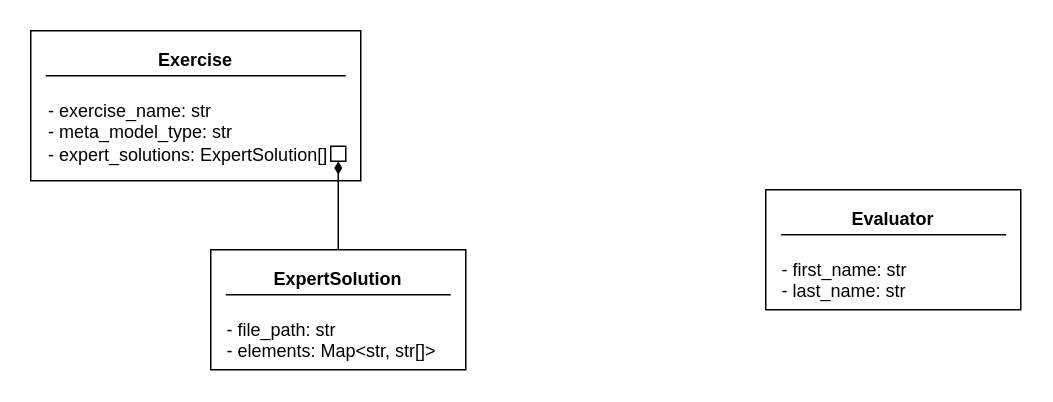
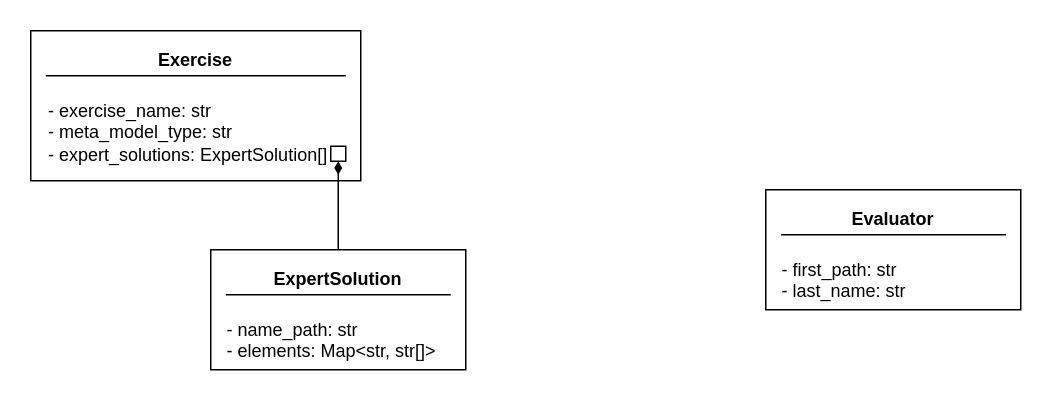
node "- first_name: str - last_name: str": label "- first_name: str - last_name: str" -> "- first_path: str - last_name: str"
node "- file_path: str - elements: Map<str, str[]>": label "- file_path: str - elements: Map<str, str[]>" -> "- name_path: str - elements: Map<str, str[]>"
